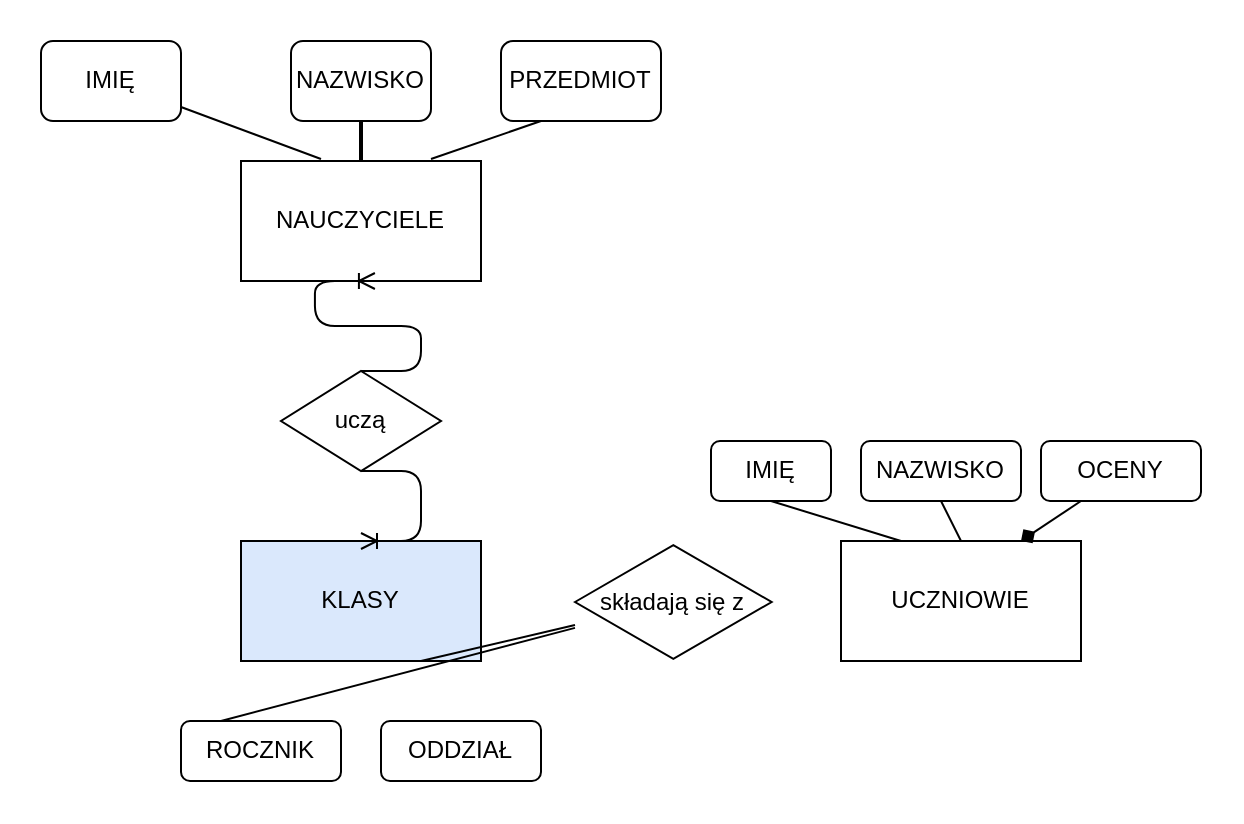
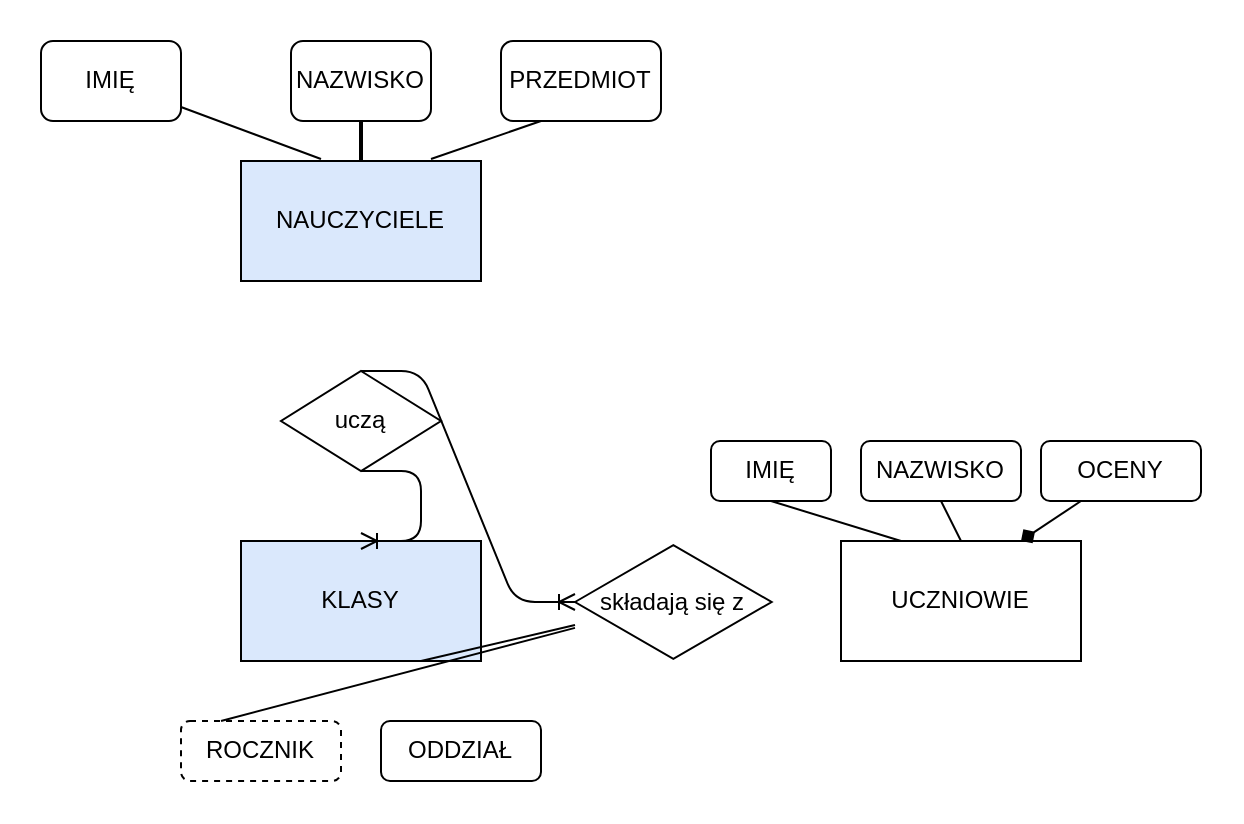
node "NAUCZYCIELE": fillcolor #ffffff -> #dae8fc
edge "uczą" -> "NAUCZYCIELE": now "uczą" -> "składają się z"
node "ROCZNIK": style solid -> dashed
